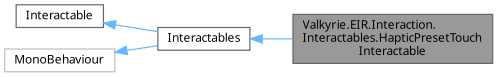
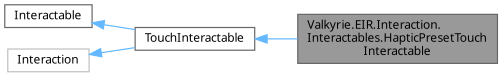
node "Interactables": label "Interactables" -> "TouchInteractable"
node "MonoBehaviour": label "MonoBehaviour" -> "Interaction"
